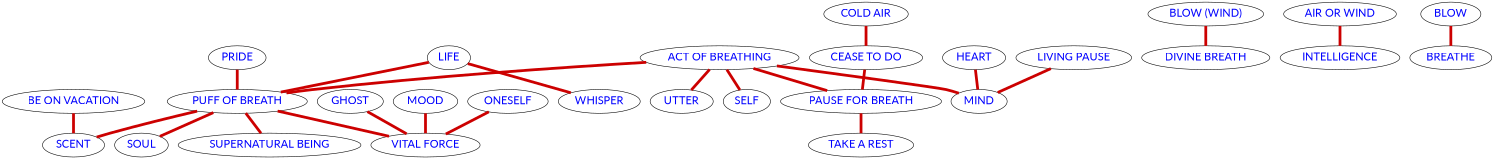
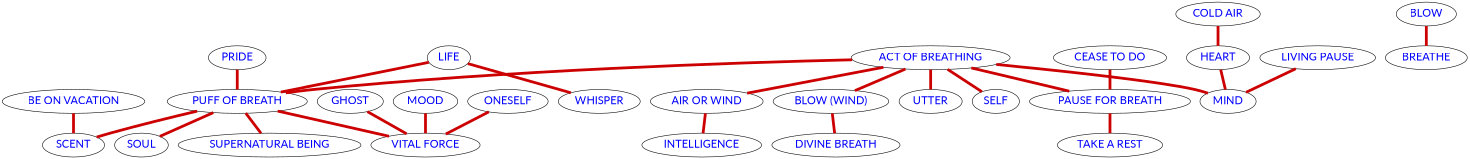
edge "COLD AIR" -- "CEASE TO DO": now "COLD AIR" -- "HEART"
edge "ACT OF BREATHING" -- "AIR OR WIND": added
edge "ACT OF BREATHING" -- "BLOW (WIND)": added
